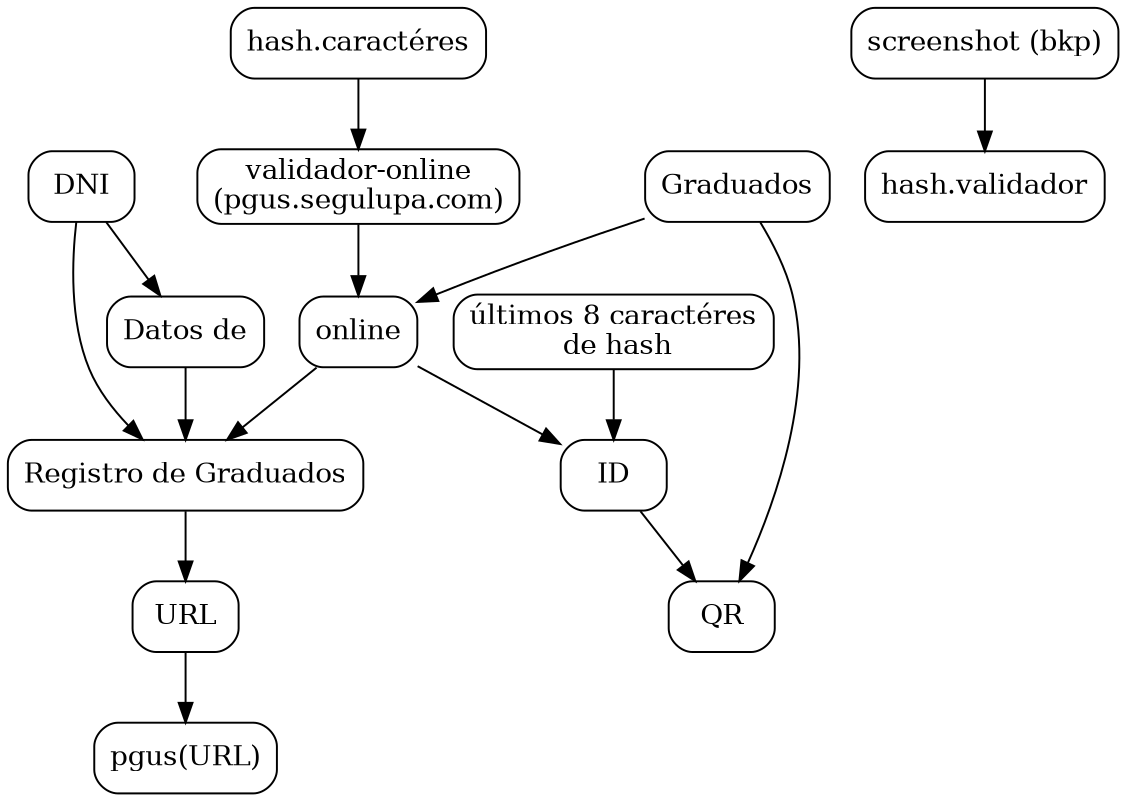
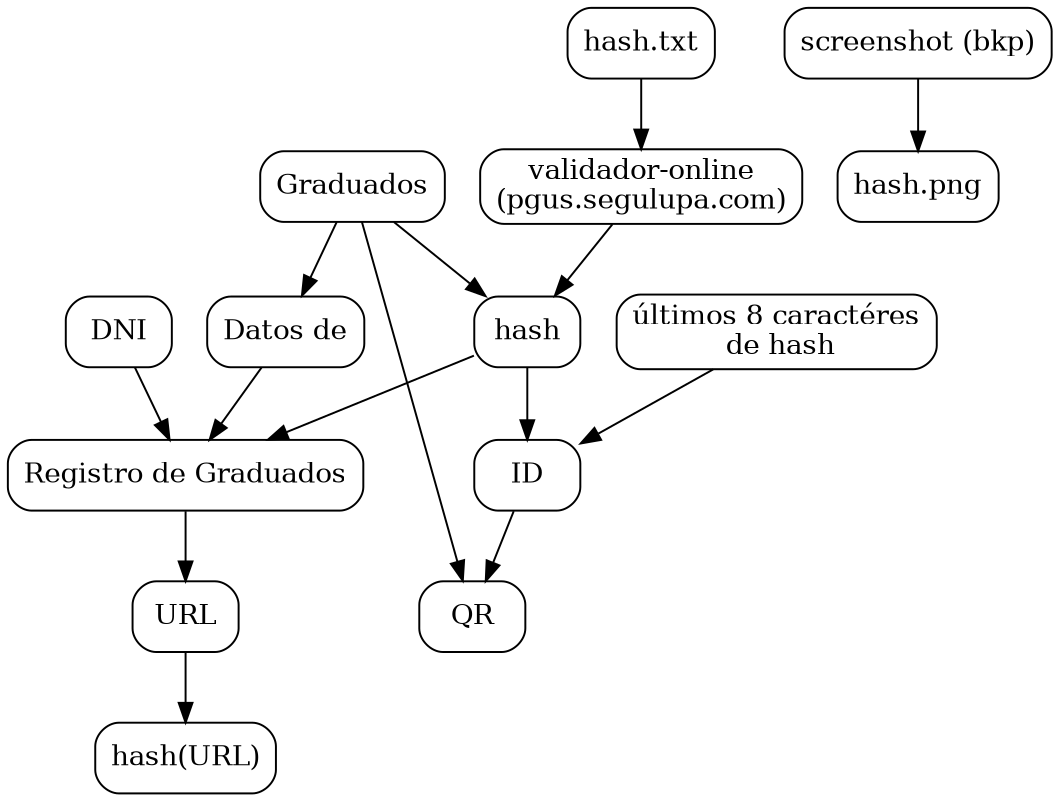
node "hash.caractéres": label "hash.caractéres" -> "hash.txt"
node "hash.validador": label "hash.validador" -> "hash.png"
edge "DNI" -> "Datos de": now "Graduados" -> "Datos de"
node "online": label "online" -> "hash"
node "pgus(URL)": label "pgus(URL)" -> "hash(URL)"
